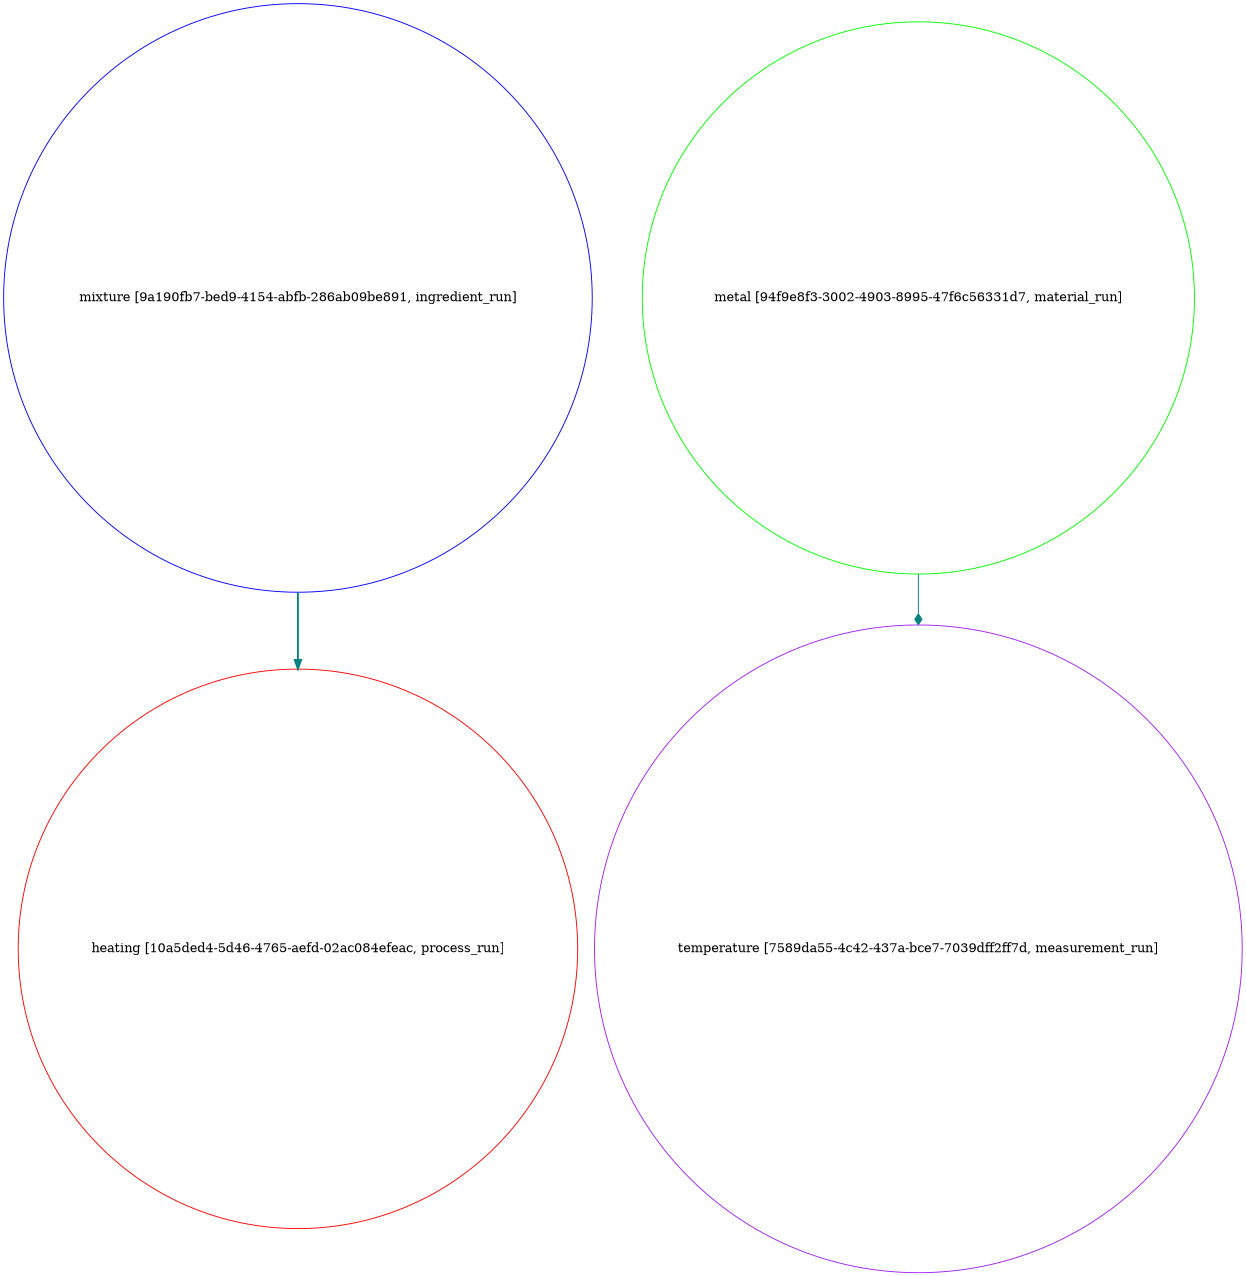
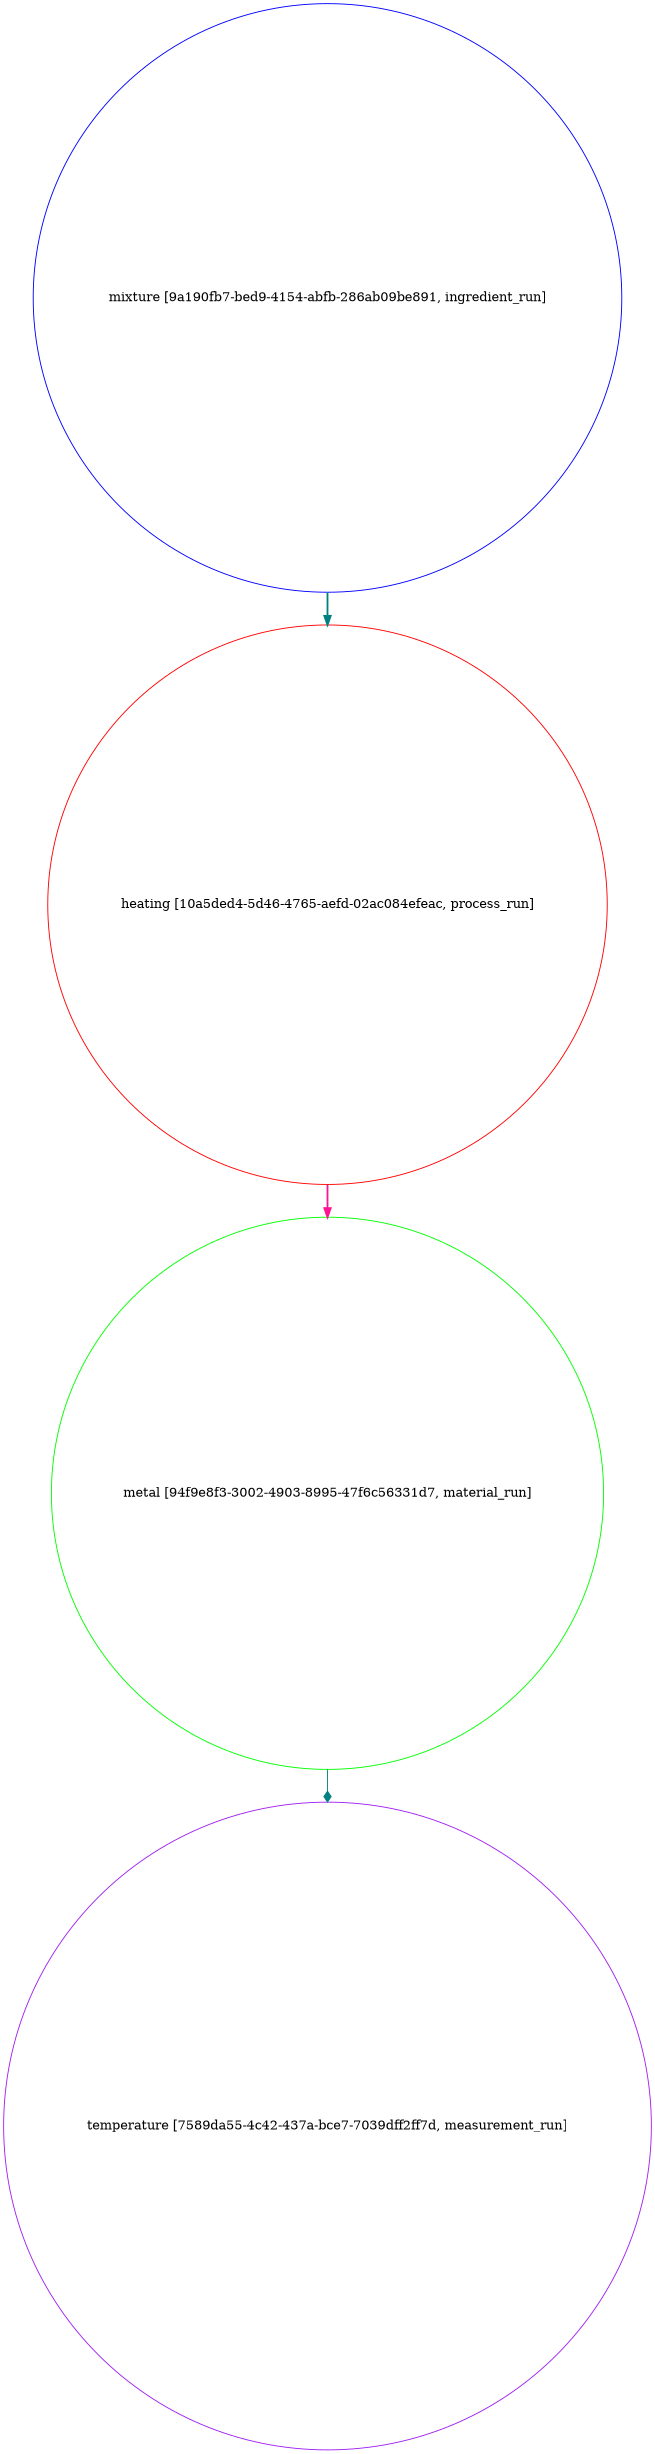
edge "heating [10a5ded4-5d46-4765-aefd-02ac084efeac, process_run]" -> "metal [94f9e8f3-3002-4903-8995-47f6c56331d7, material_run]": added
